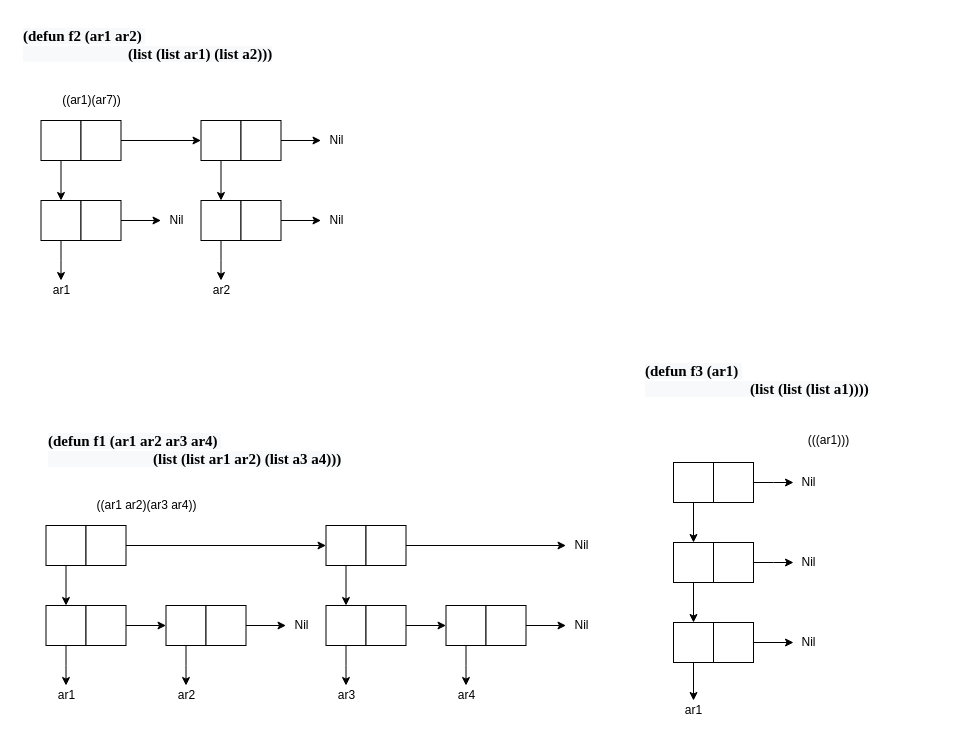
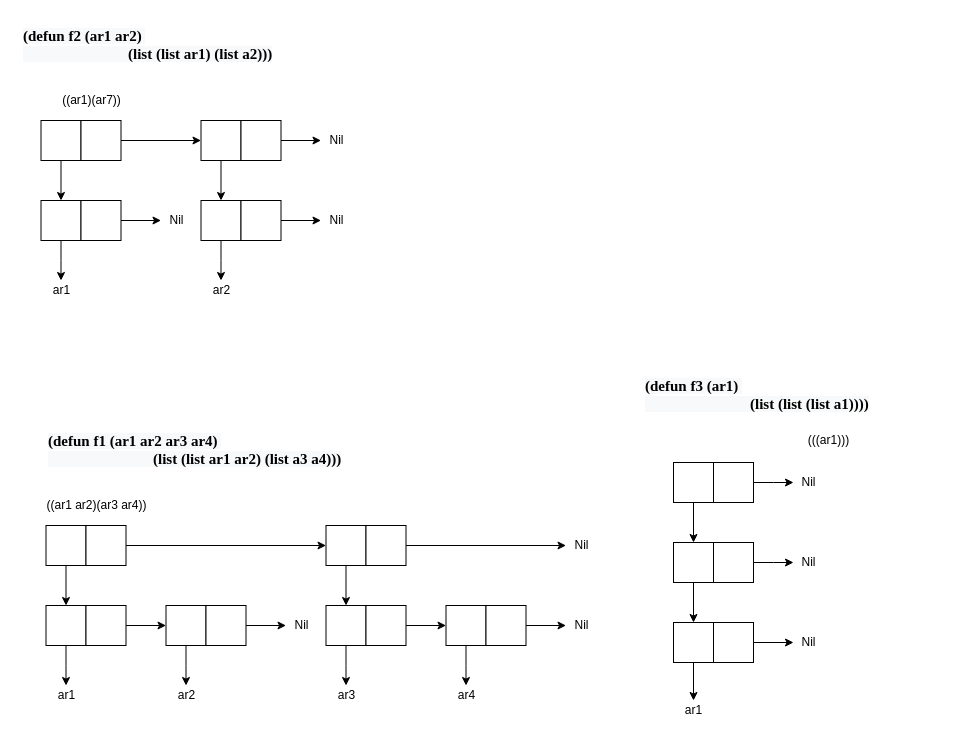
node "(defun f3 (ar1) (list (list (list a1))))": moved (794, 376) -> (794, 391)
node "((ar1 ar2)(ar3 ar4))": moved (146, 506) -> (96, 506)
